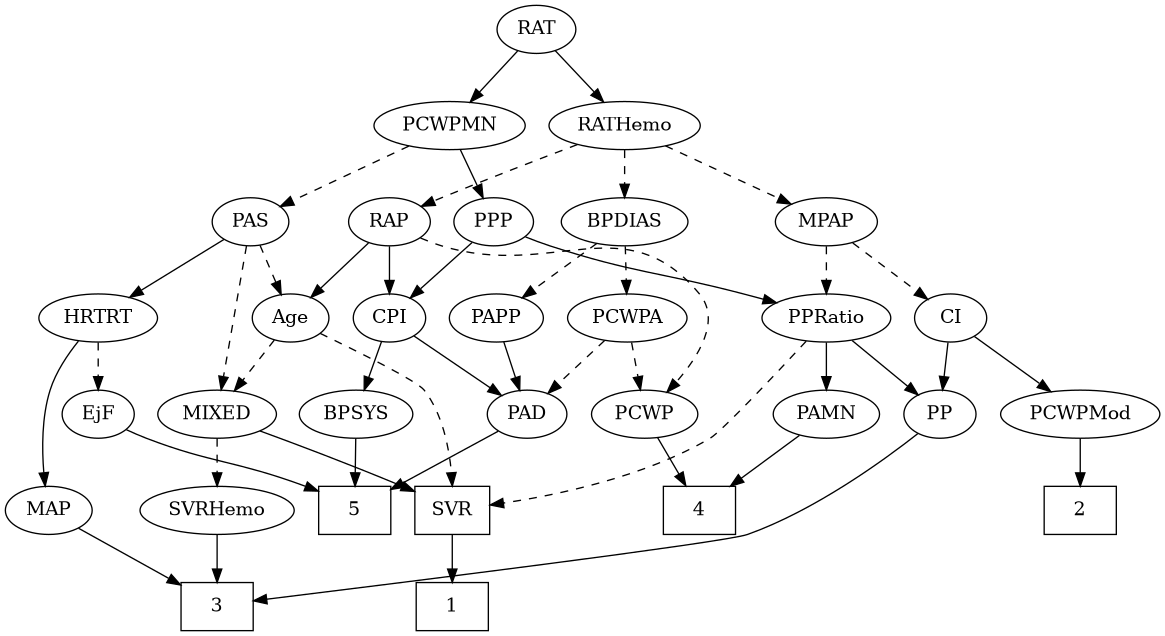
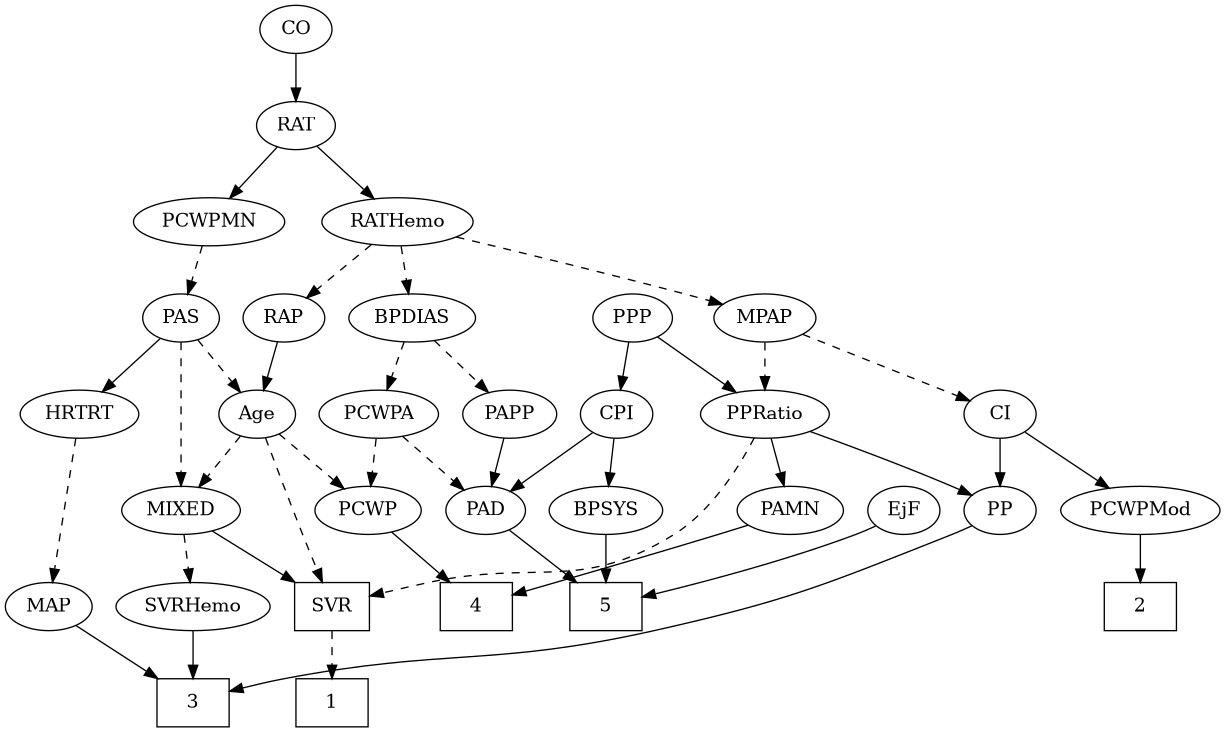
node "CO": added
edge "PCWPMN" -> "PPP": removed
edge "RAP" -> "PCWP": now "Age" -> "PCWP"
edge "RAP" -> "CPI": removed
edge "HRTRT" -> "EjF": removed
edge "HRTRT" -> "MAP": style solid -> dashed
edge "SVR" -> "1": style solid -> dashed
